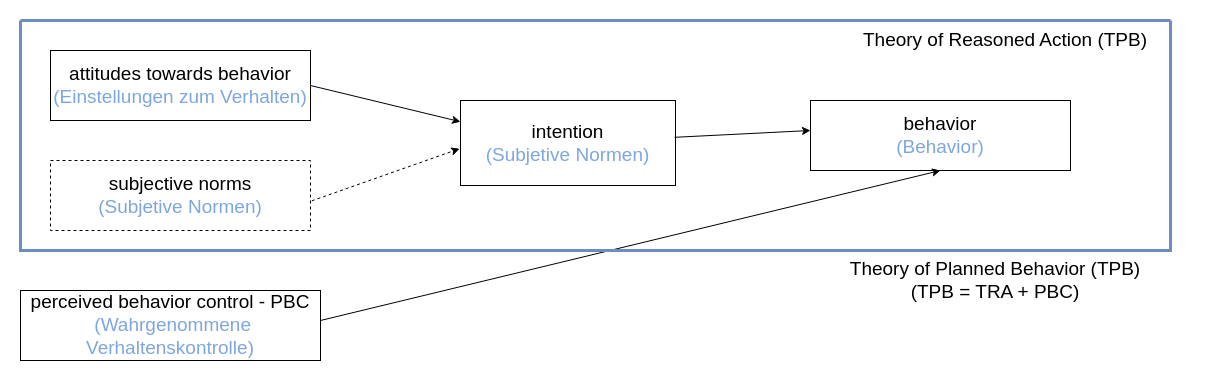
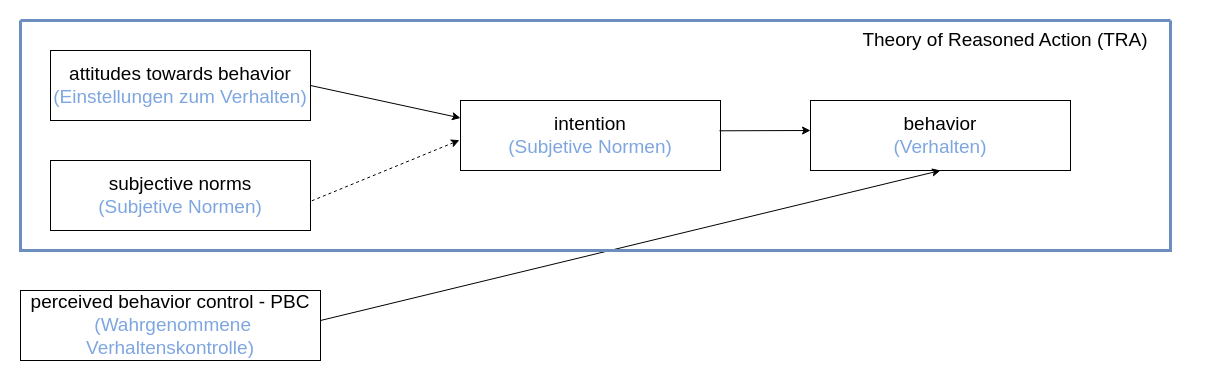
node "Theory of Reasoned Action (TPB)": label "Theory of Reasoned Action (TPB)" -> "Theory of Reasoned Action (TRA)"
node "behavior (Behavior)": label "behavior (Behavior)" -> "behavior (Verhalten)"
node "intention (Subjetive Normen)": size 215x85 -> 260x70
node "subjective norms (Subjetive Normen)": style dashed -> solid
node "Theory of Planned Behavior (TPB) (TPB = TRA + PBC)": removed
